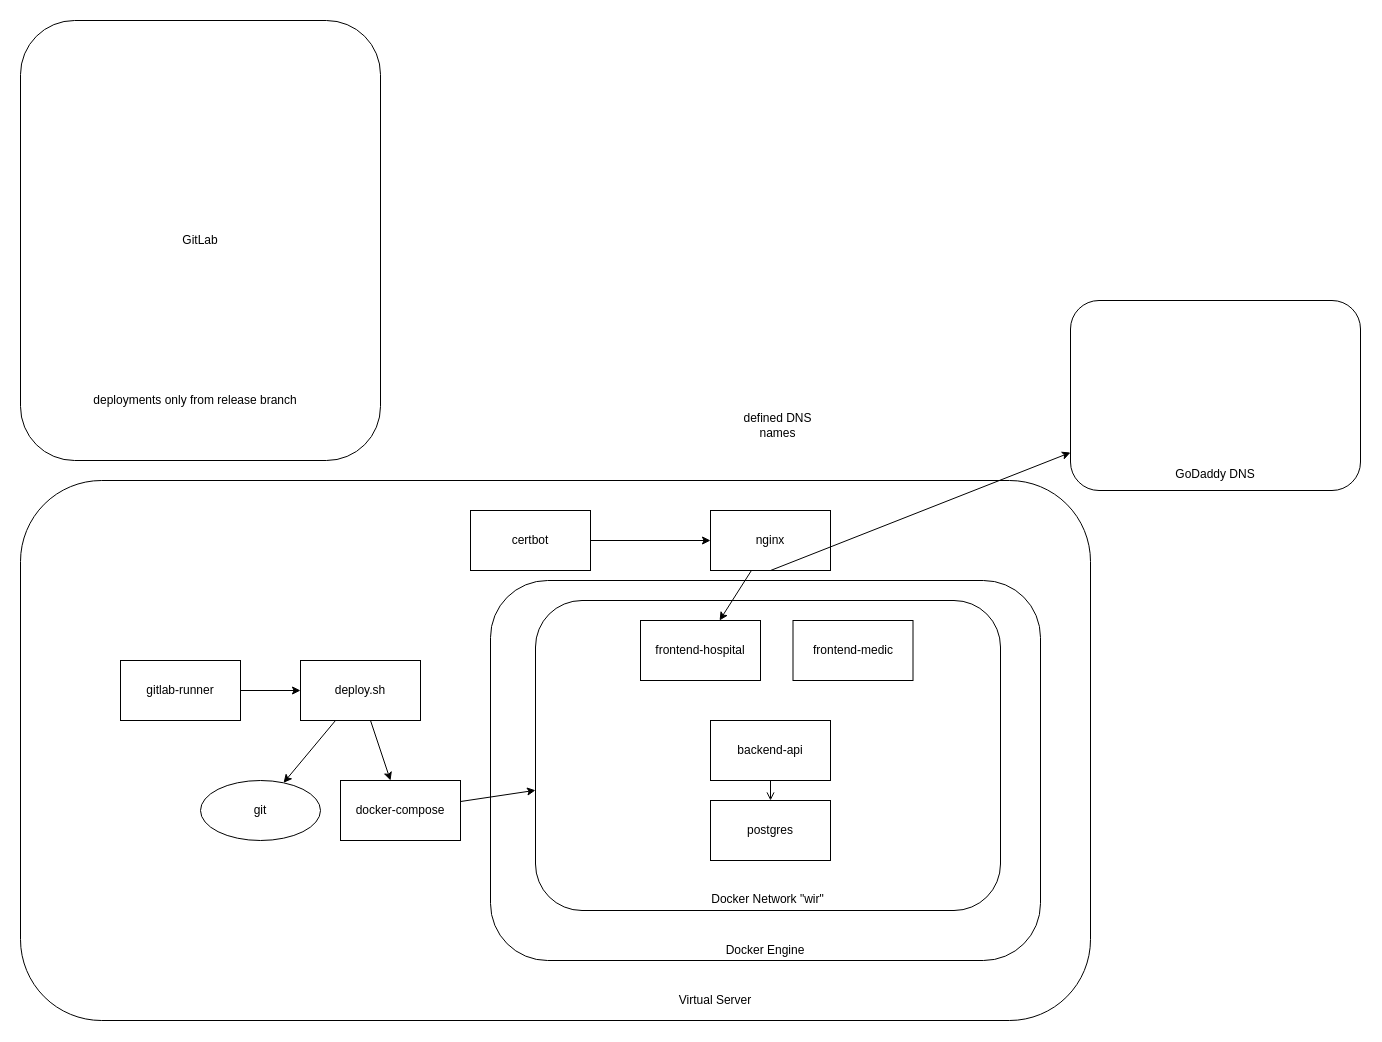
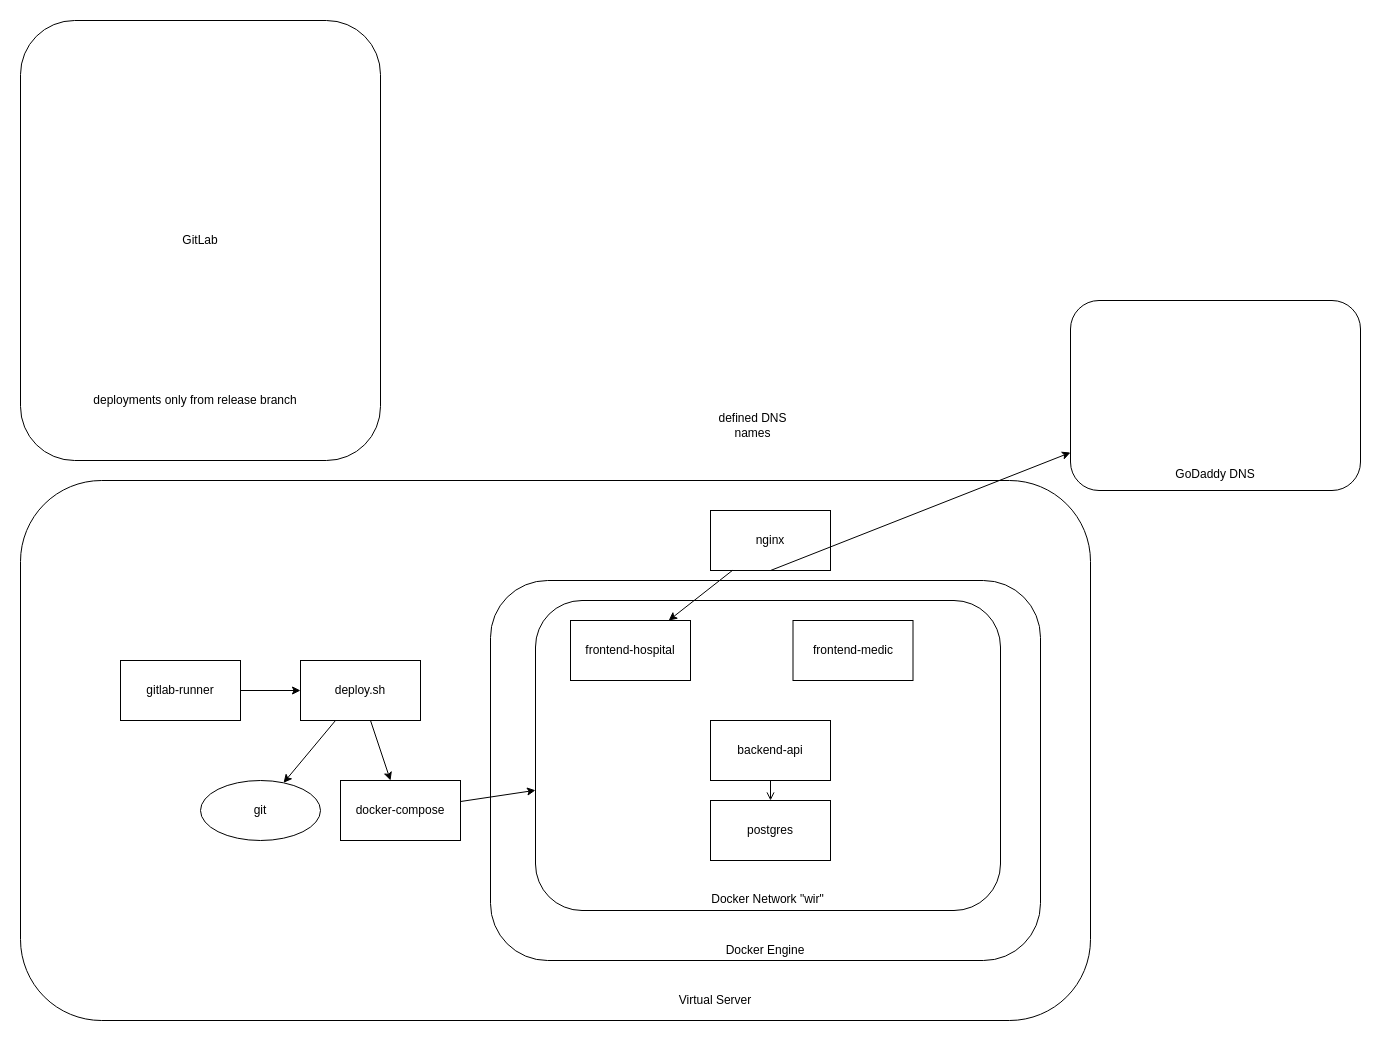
node "defined DNS names": moved (778, 426) -> (753, 426)
node "certbot": removed
edge "certbot" -> "nginx": removed
node "frontend-hospital": moved (701, 651) -> (631, 651)
